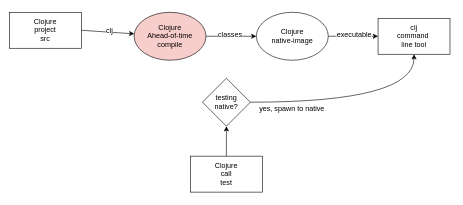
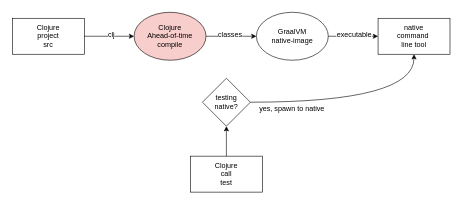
node "Clojure project src": moved (45, 30) -> (48, 36)
node "Clojure native-image": label "Clojure native-image" -> "GraalVM native-image"
node "clj command line tool": label "clj command line tool" -> "native command line tool"
